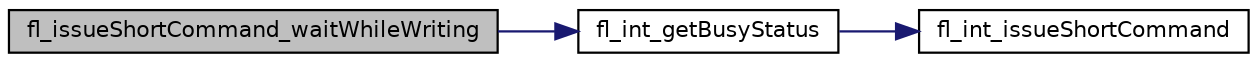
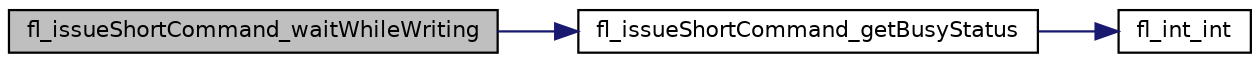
node "fl_int_getBusyStatus": label "fl_int_getBusyStatus" -> "fl_issueShortCommand_getBusyStatus"
node "fl_int_issueShortCommand": label "fl_int_issueShortCommand" -> "fl_int_int"
